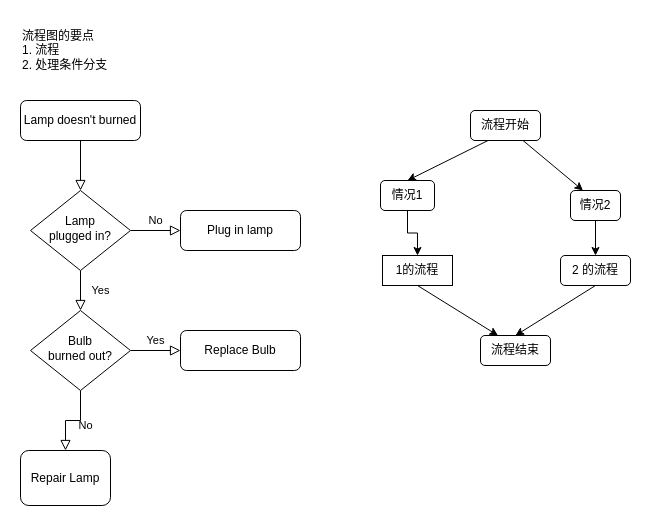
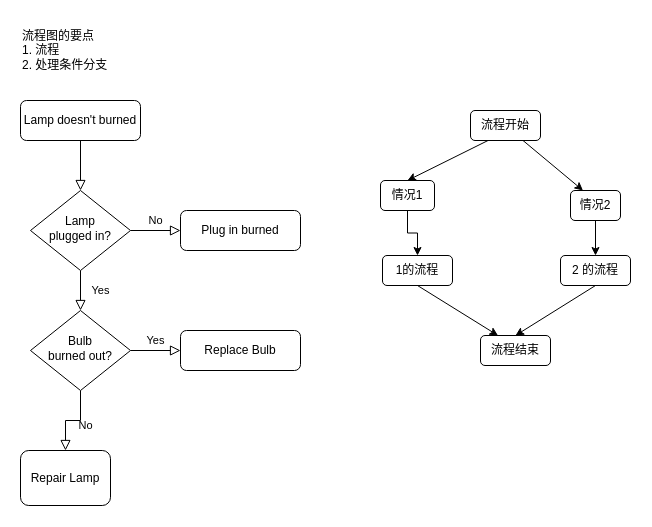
node "Plug in lamp": label "Plug in lamp" -> "Plug in burned"
node "1的流程": shape rectangle -> rounded rectangle
